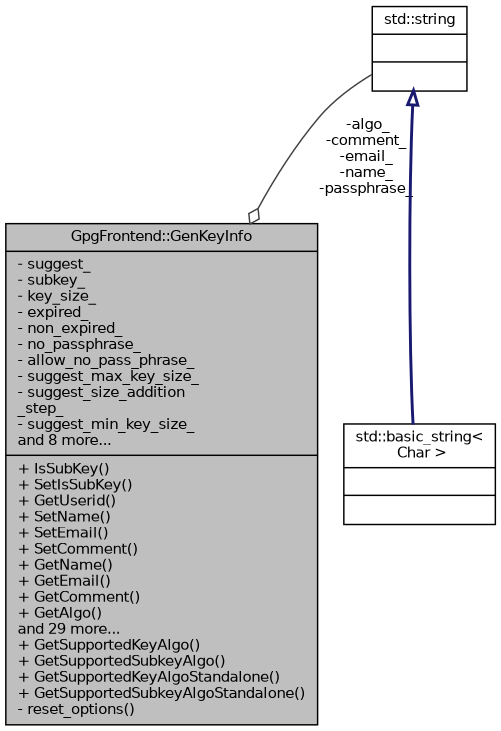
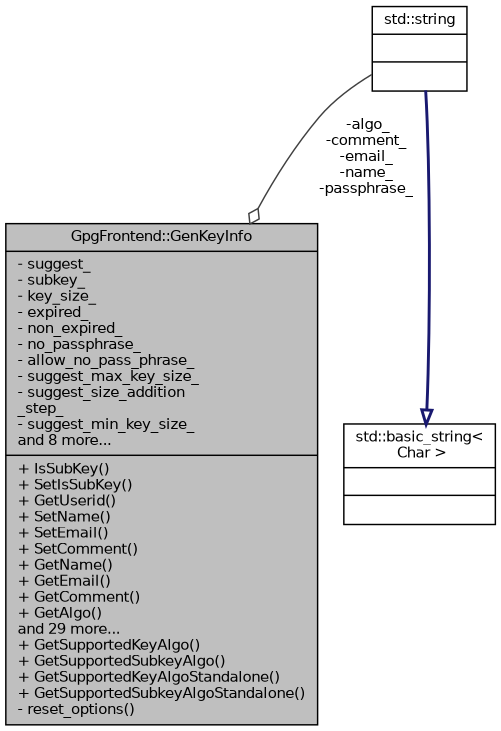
edge "std::basic_string<" -> "std::string": reversed
